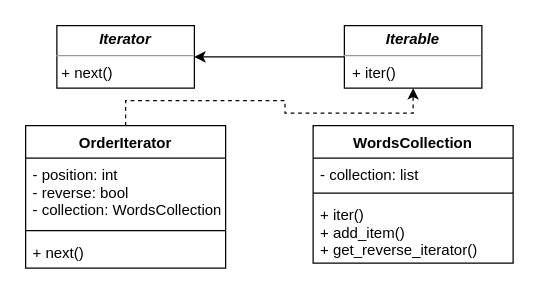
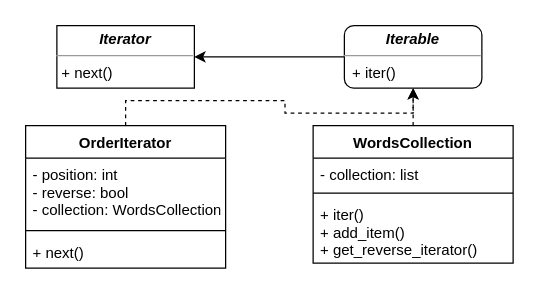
node "Iterable + iter()": shape rectangle -> rounded rectangle
edge "WordsCollection" -> "Iterable + iter()": added
